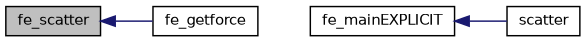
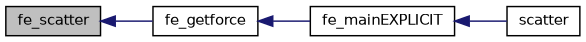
edge "fe_mainEXPLICIT" -> "fe_getforce": added
